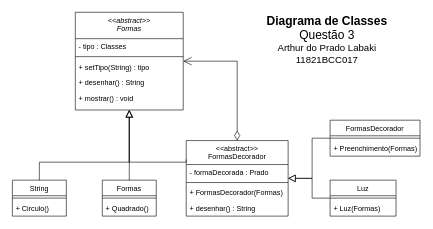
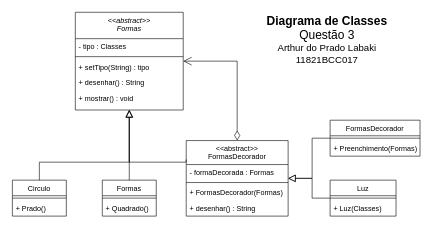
node "- formaDecorada : Prado": label "- formaDecorada : Prado" -> "- formaDecorada : Formas"
node "String": label "String" -> "Circulo"
node "+ Circulo()": label "+ Circulo()" -> "+ Prado()"
node "+ Luz(Formas)": label "+ Luz(Formas)" -> "+ Luz(Classes)"
